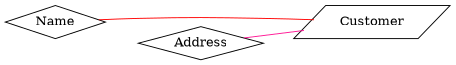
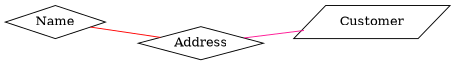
edge "Name" -- "Customer": now "Name" -- "Address"
